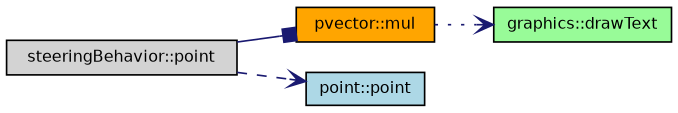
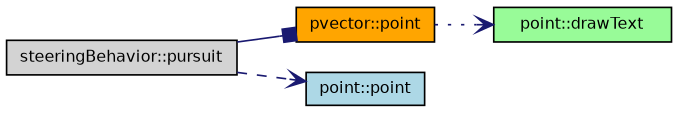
node "pvector::mul": label "pvector::mul" -> "pvector::point"
node "graphics::drawText": label "graphics::drawText" -> "point::drawText"
node "steeringBehavior::point": label "steeringBehavior::point" -> "steeringBehavior::pursuit"
